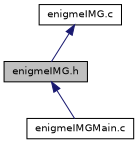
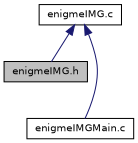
edge "enigmeIMGMain.c" -> "enigmeIMG.h": now "enigmeIMGMain.c" -> "enigmeIMG.c"
